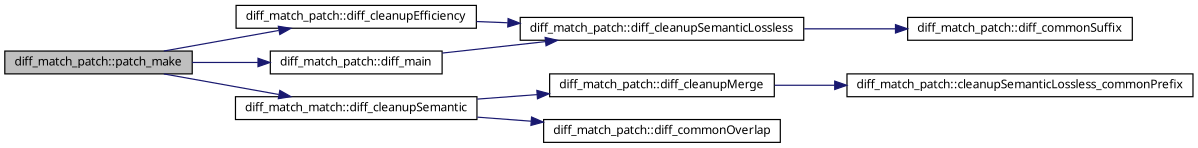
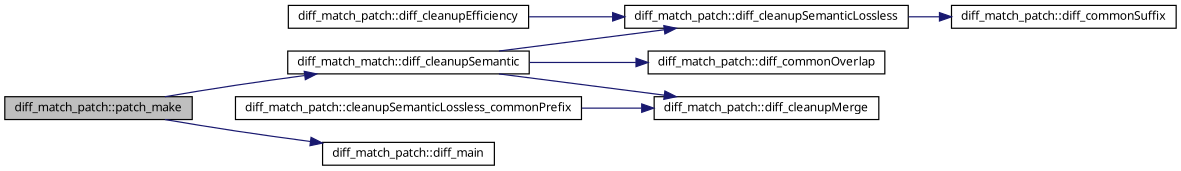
edge "diff_match_patch::patch_make" -> "diff_match_patch::diff_cleanupEfficiency": removed
edge "diff_match_patch::diff_main" -> "diff_match_patch::diff_cleanupSemanticLossless": now "diff_match_match::diff_cleanupSemantic" -> "diff_match_patch::diff_cleanupSemanticLossless"
edge "diff_match_patch::diff_cleanupMerge" -> "diff_match_patch::cleanupSemanticLossless_commonPrefix": reversed
